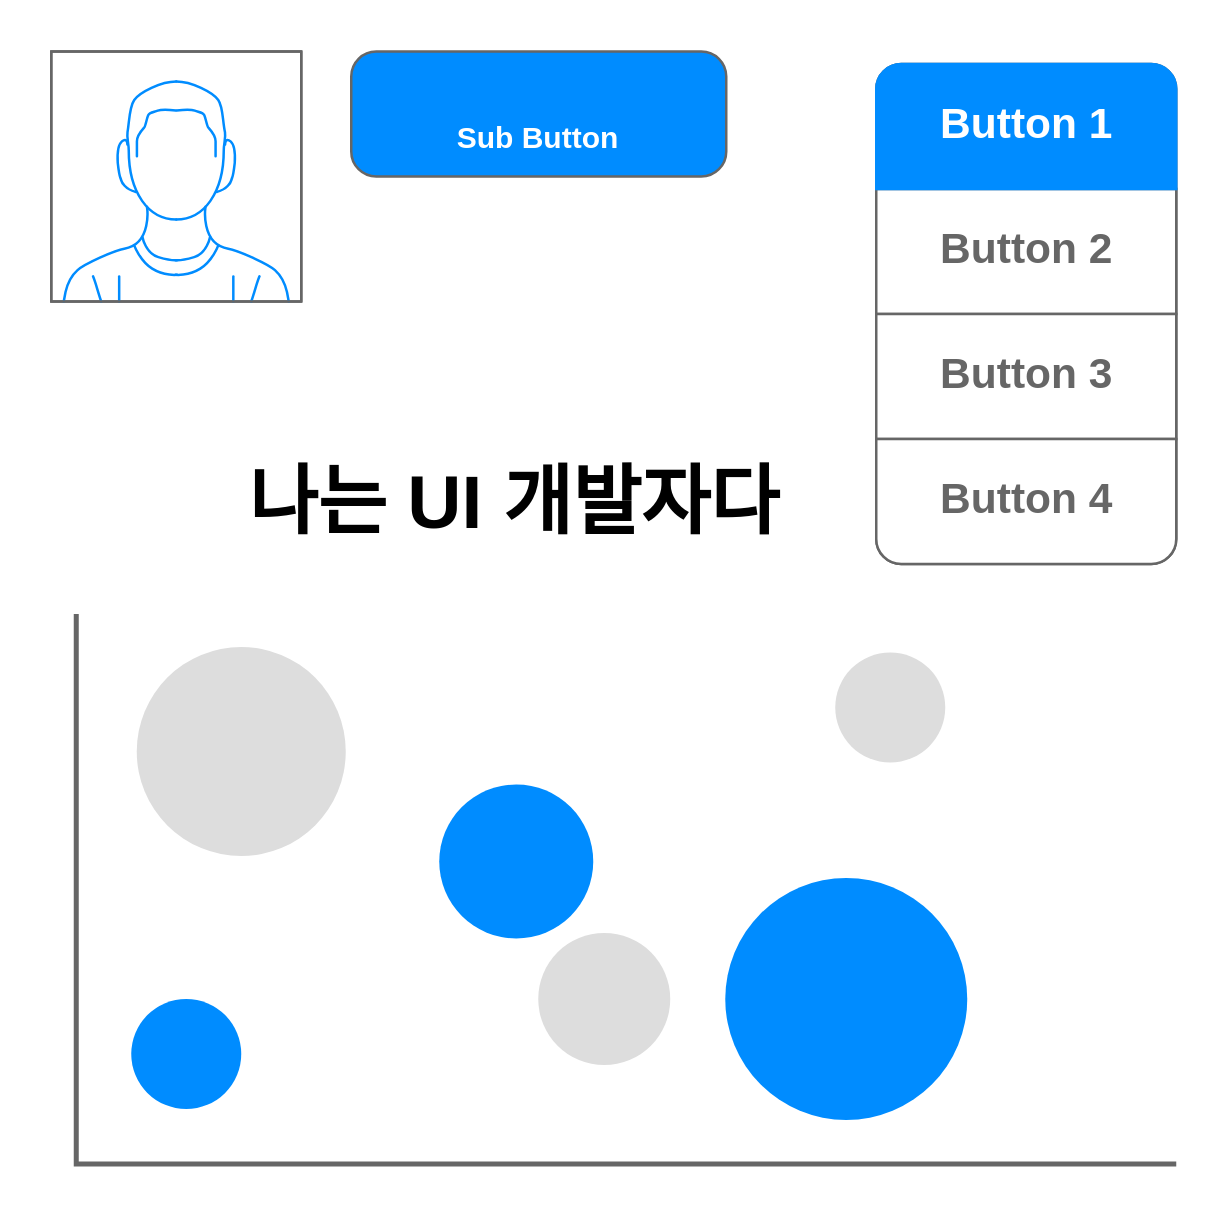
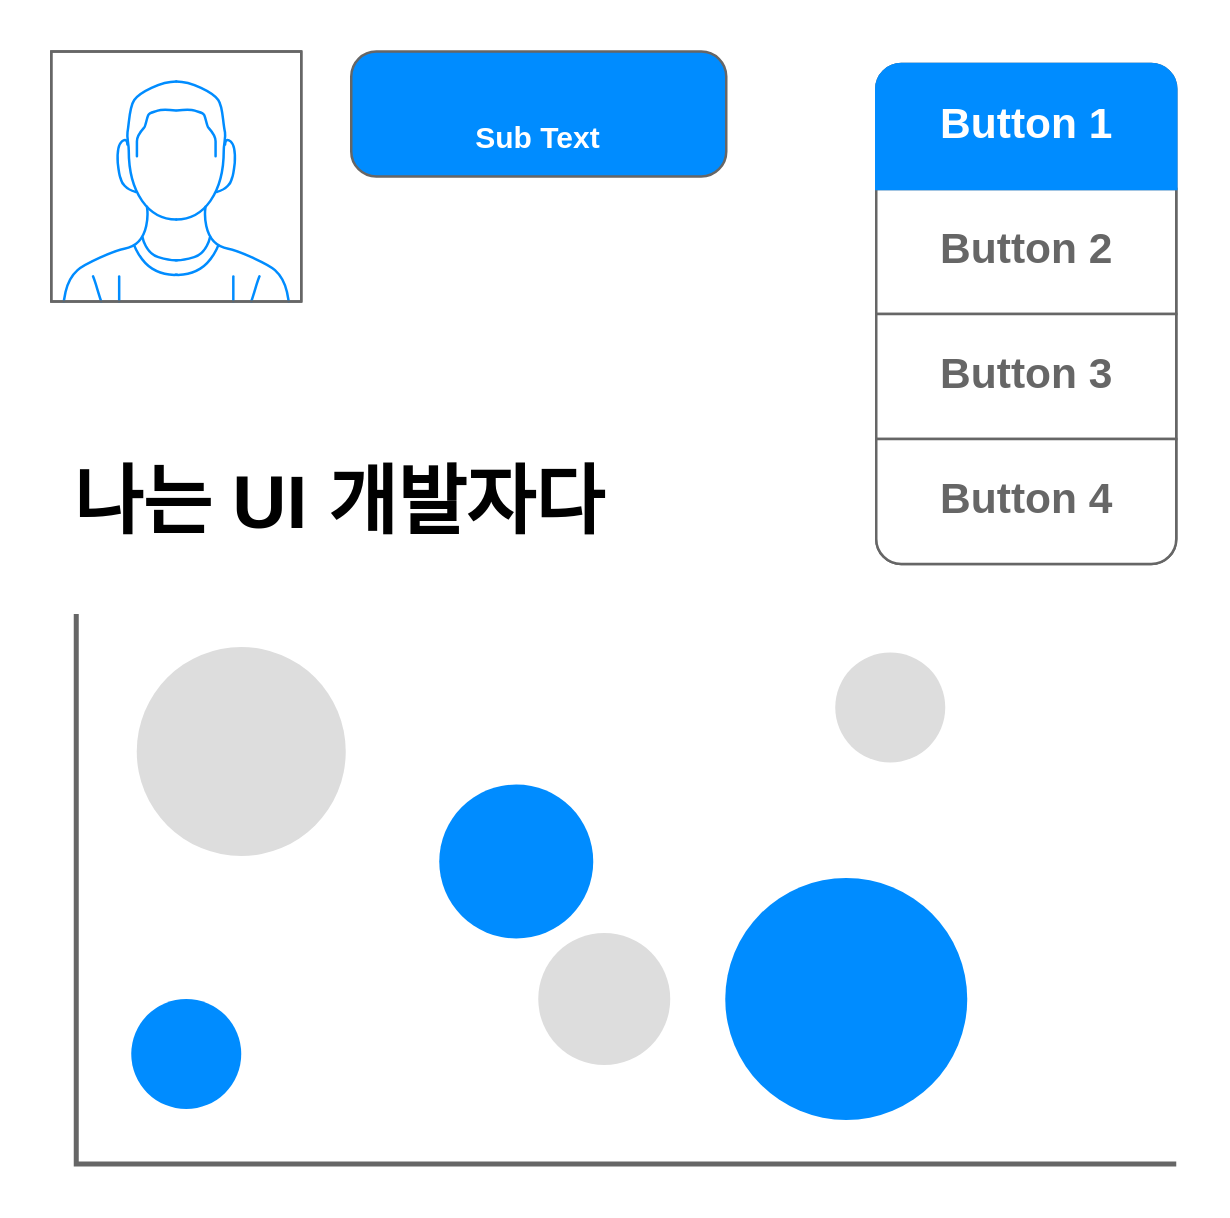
node "Sub Button": label "Sub Button" -> "Sub Text"
node "나는 UI 개발자다": moved (514, 501) -> (339, 501)
